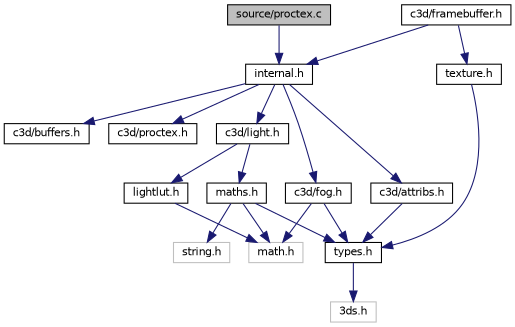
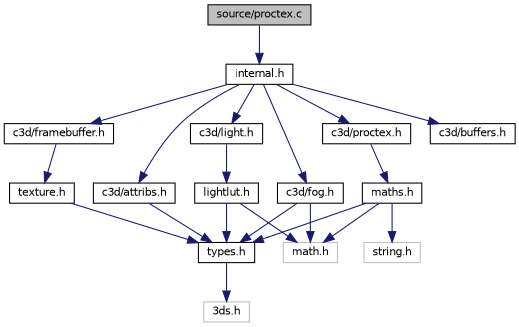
edge "c3d/framebuffer.h" -> "internal.h": reversed
edge "c3d/light.h" -> "maths.h": now "c3d/proctex.h" -> "maths.h"
edge "lightlut.h" -> "types.h": added
